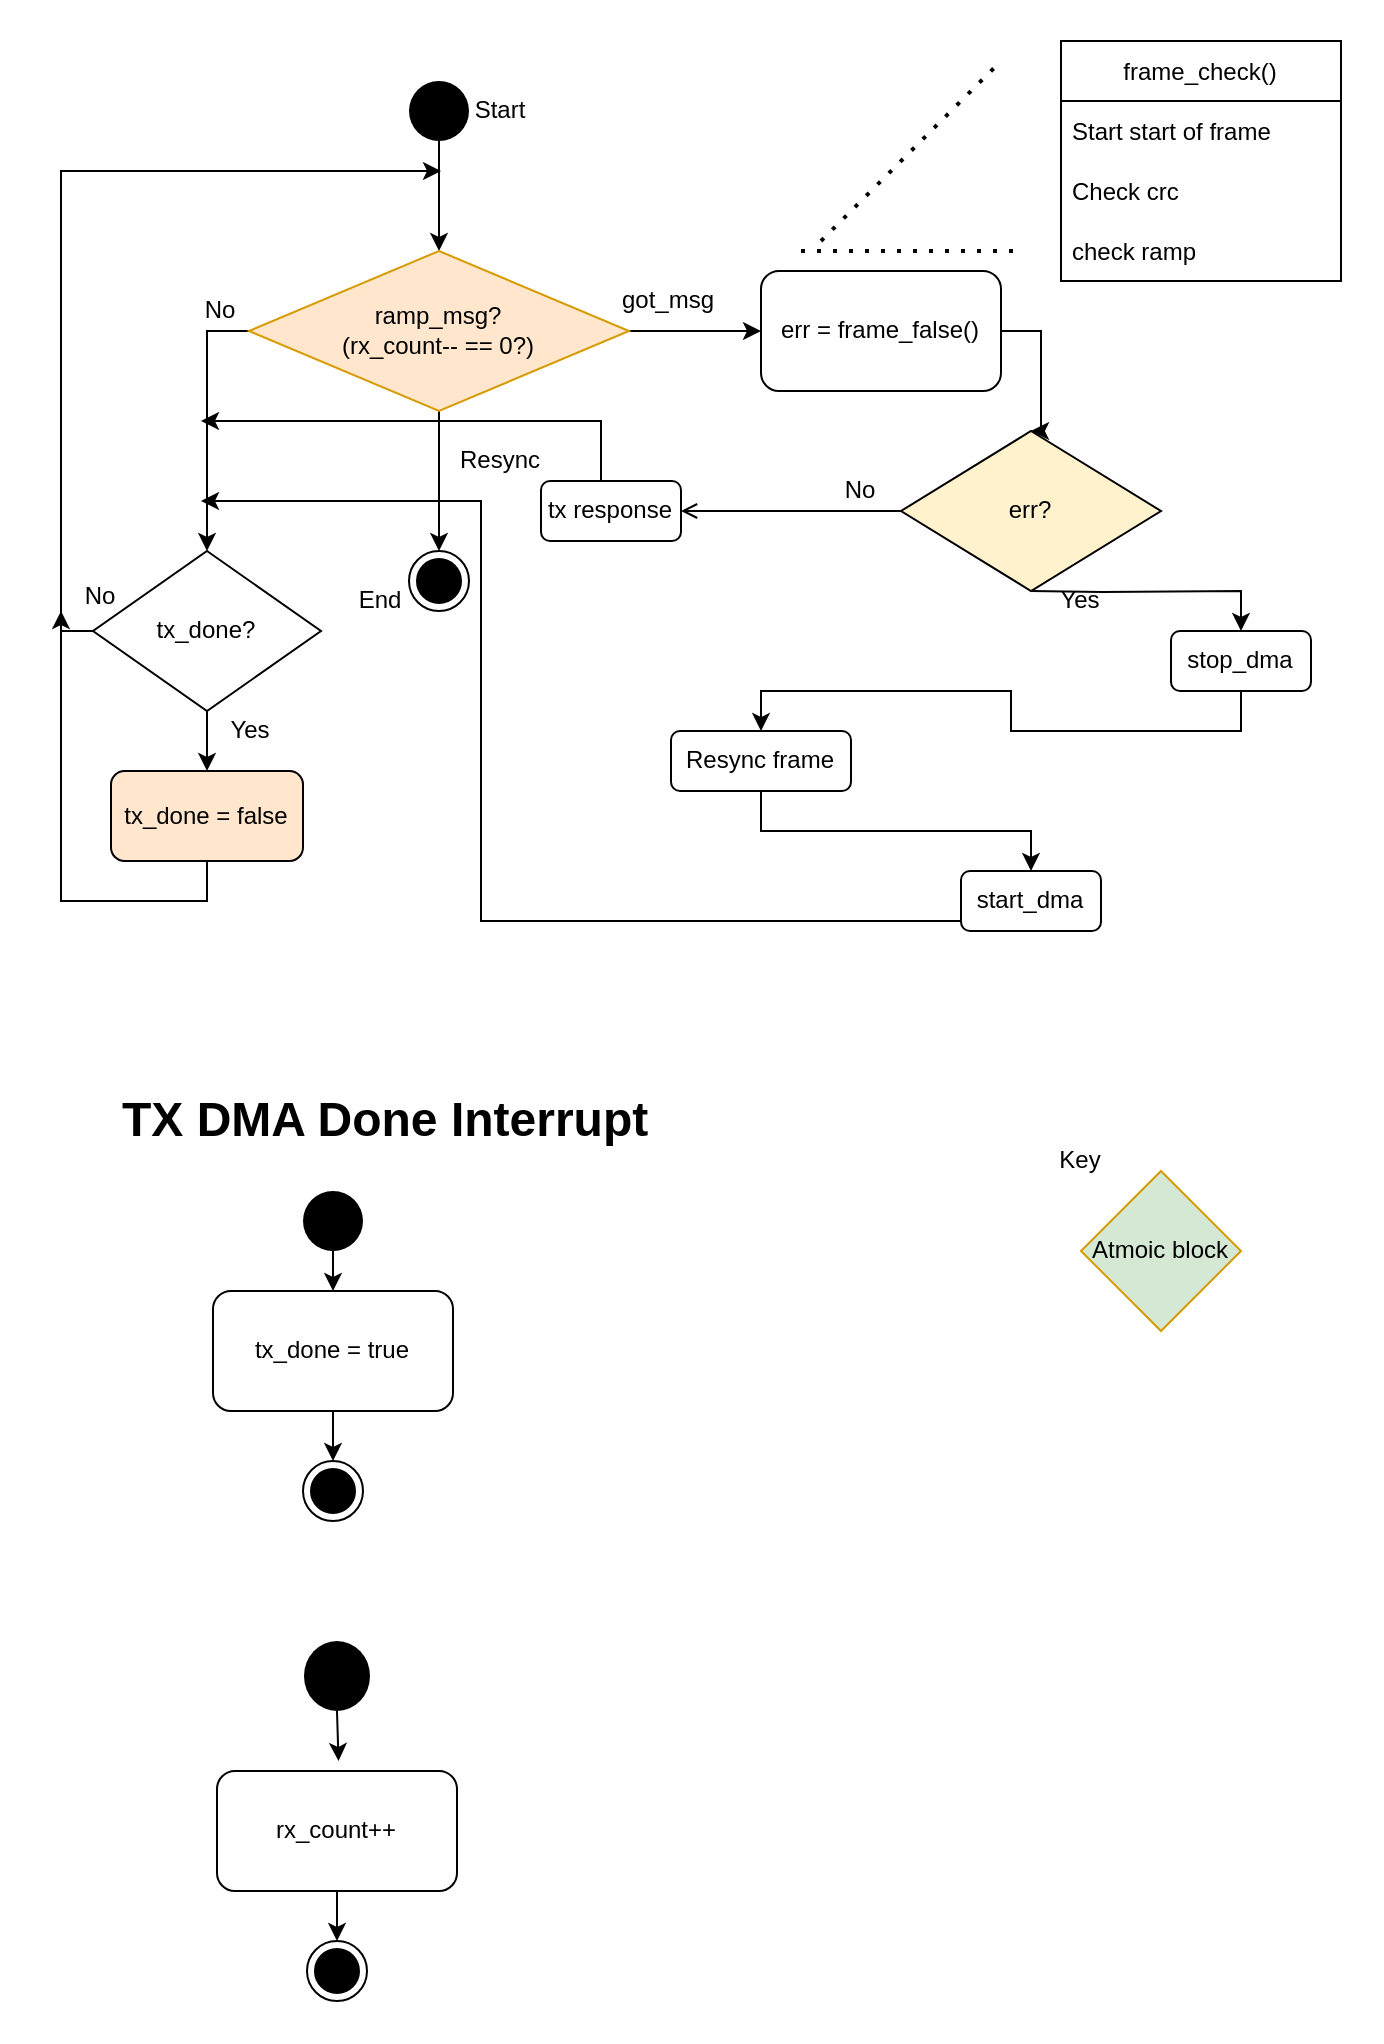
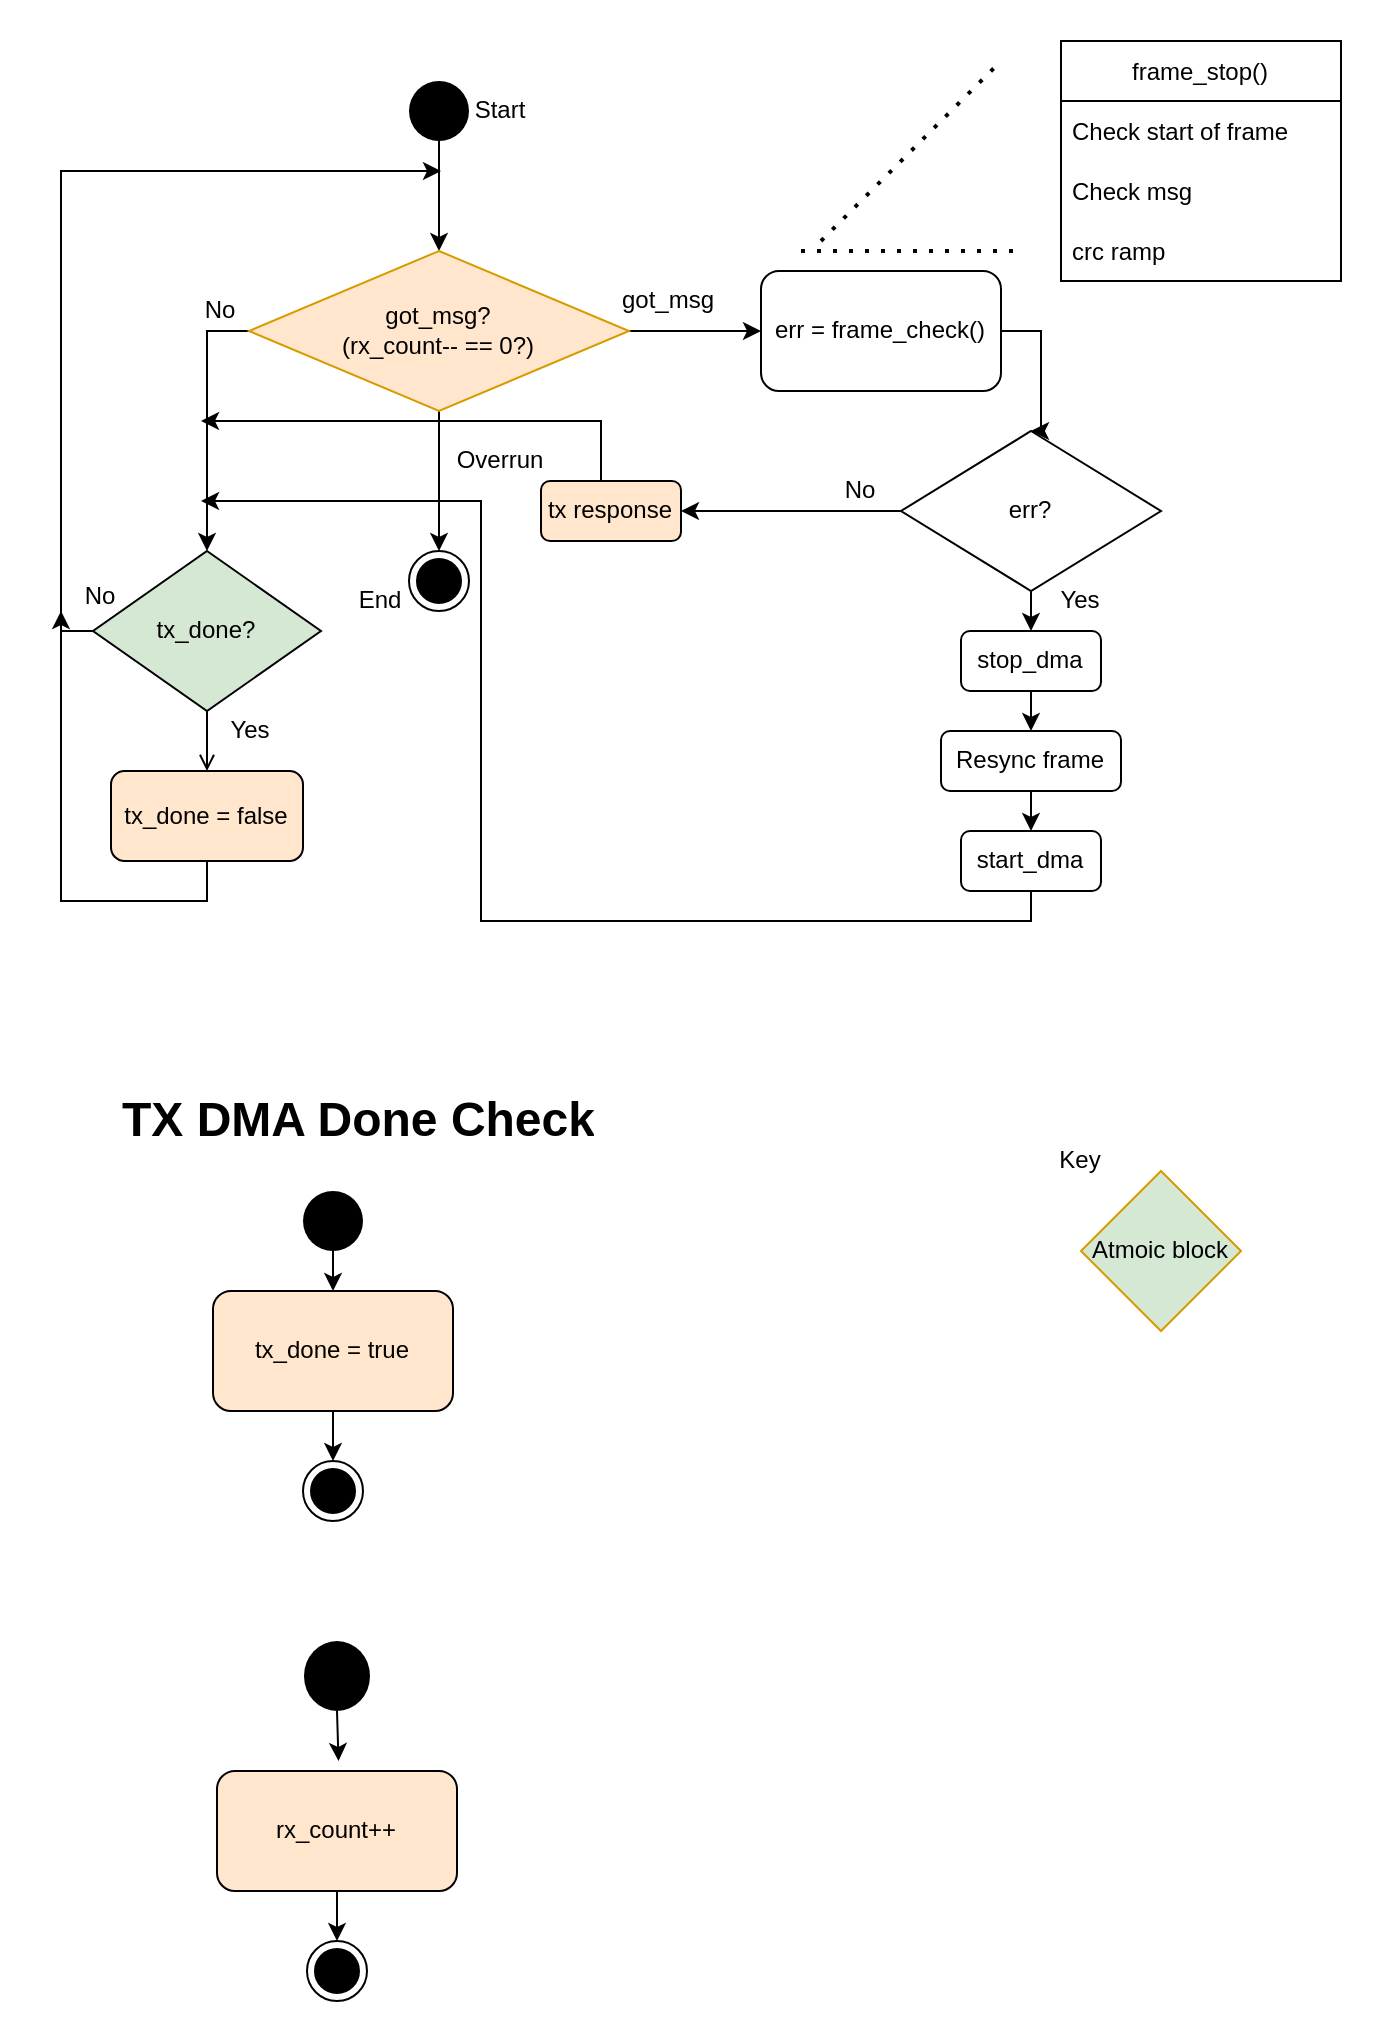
node "frame_check()": label "frame_check()" -> "frame_stop()"
node "Start start of frame": label "Start start of frame" -> "Check start of frame"
node "Check crc": label "Check crc" -> "Check msg"
node "check ramp": label "check ramp" -> "crc ramp"
node "ramp_msg? (rx_count-- == 0?)": label "ramp_msg? (rx_count-- == 0?)" -> "got_msg? (rx_count-- == 0?)"
node "err = frame_false()": label "err = frame_false()" -> "err = frame_check()"
node "Resync": label "Resync" -> "Overrun"
node "tx response": fillcolor #ffffff -> #ffe6cc
edge "err?" -> "tx response": arrowhead open -> classic
node "err?": fillcolor #fff2cc -> #ffffff
node "tx_done?": fillcolor #ffffff -> #d5e8d4
node "stop_dma": moved (1241, 661) -> (1031, 661)
edge "tx_done?" -> "tx_done = false": arrowhead classic -> open
node "Resync frame": moved (761, 761) -> (1031, 761)
node "start_dma": moved (1031, 901) -> (1031, 861)
node "TX DMA Done Interrupt": label "TX DMA Done Interrupt" -> "TX DMA Done Check"
node "tx_done = true": fillcolor #ffffff -> #ffe6cc
node "rx_count++": fillcolor #ffffff -> #ffe6cc
